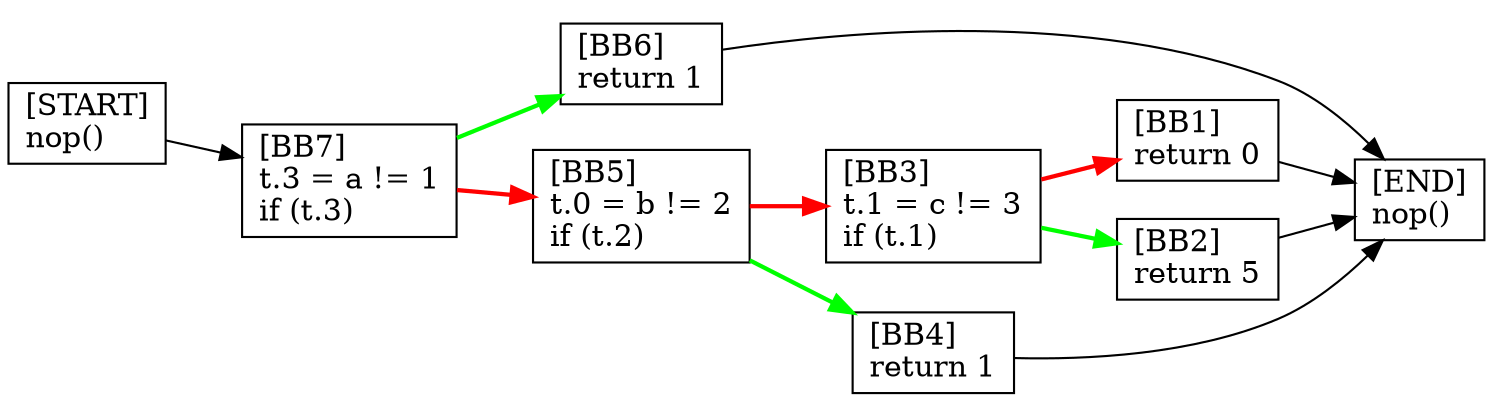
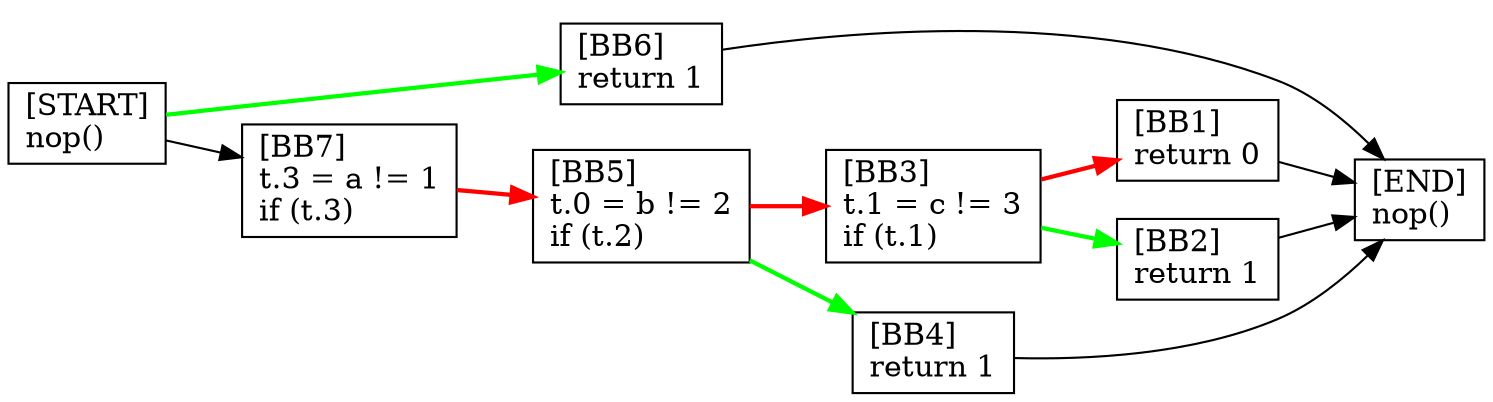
edge "[BB7] t.3 = a != 1 if (t.3)" -> "[BB6] return 1": now "[START] nop()" -> "[BB6] return 1"
node "[BB2] return 5": label "[BB2] return 5" -> "[BB2] return 1"
